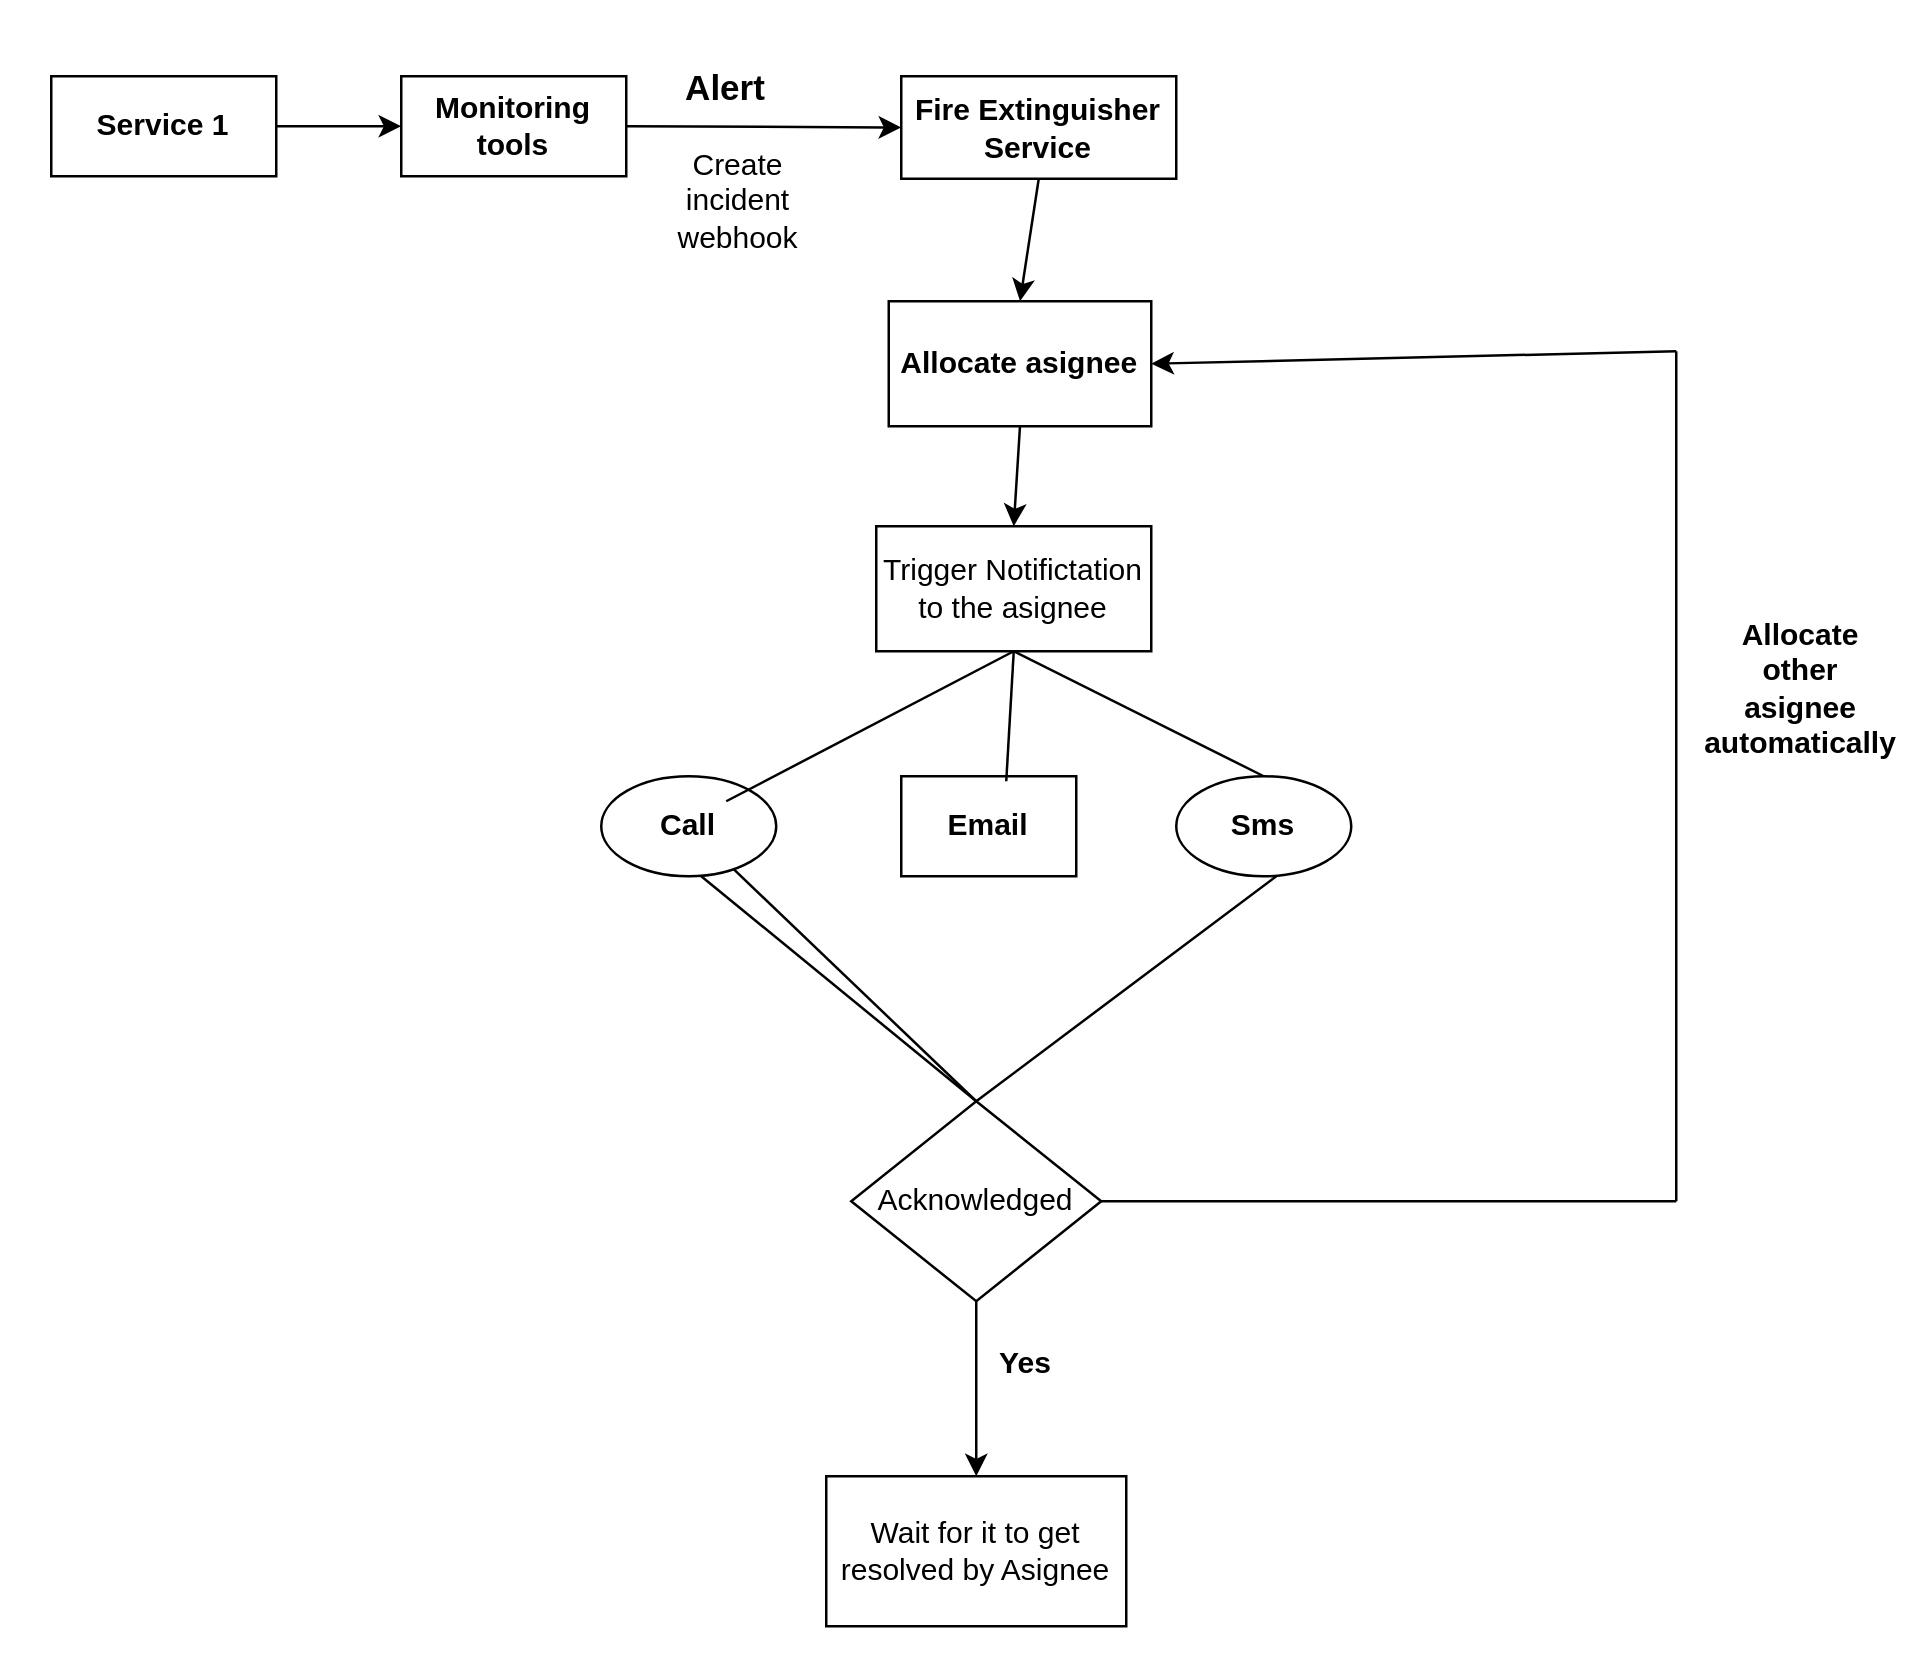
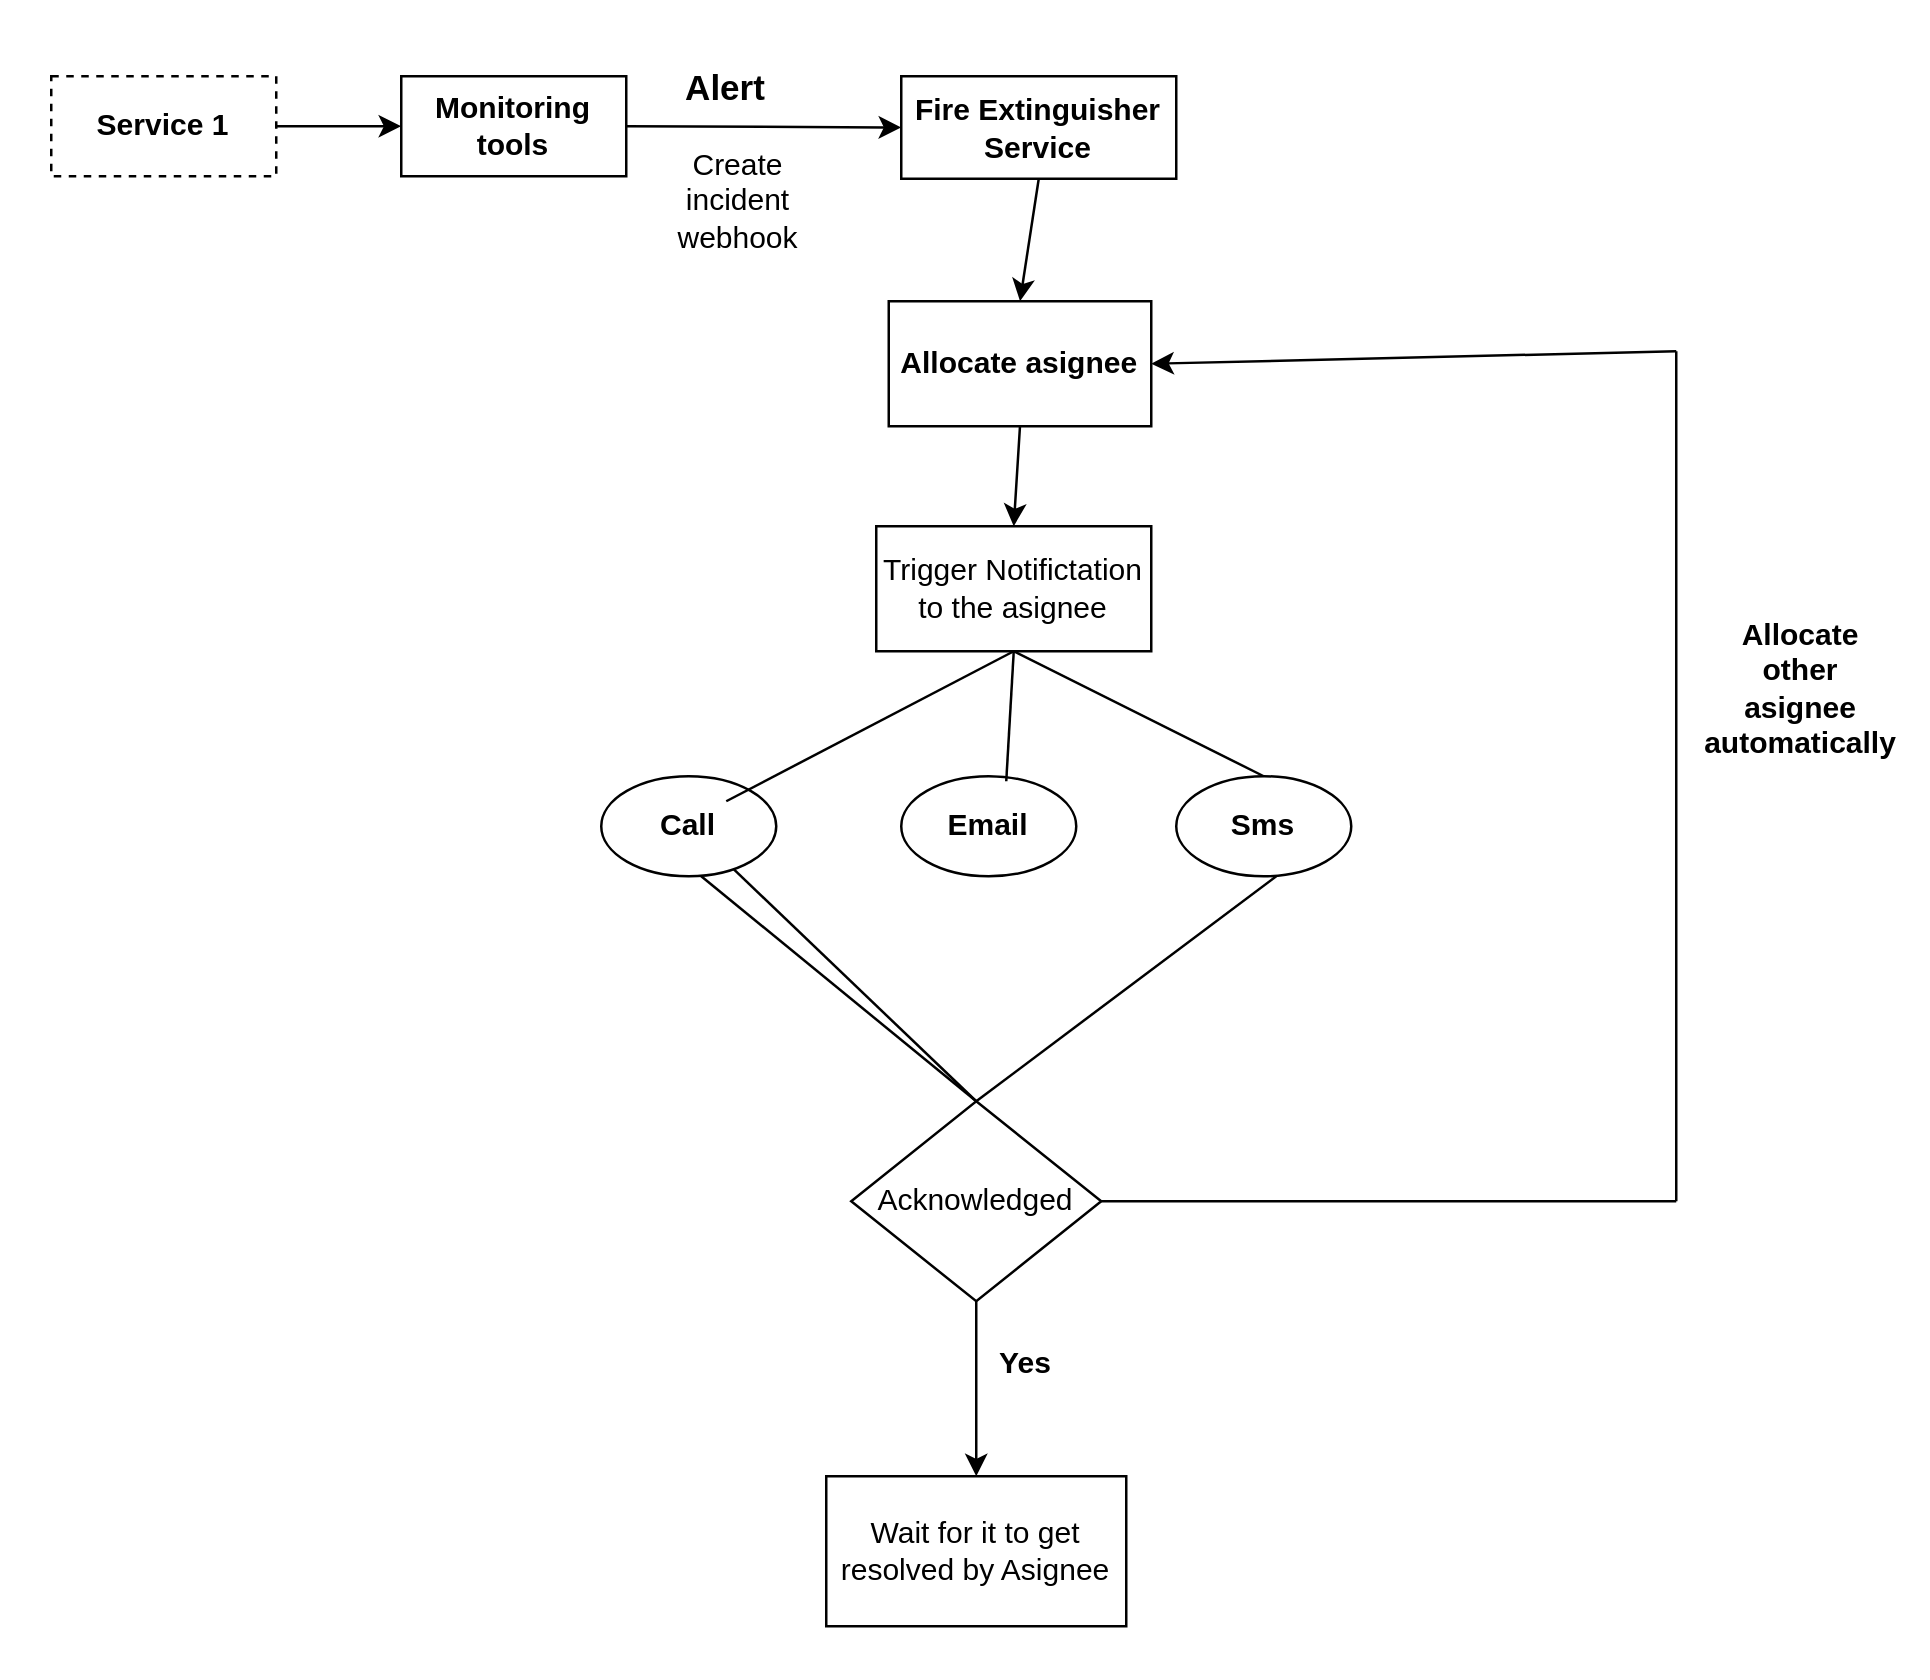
node "Service 1": style solid -> dashed
node "Email": shape rectangle -> ellipse
